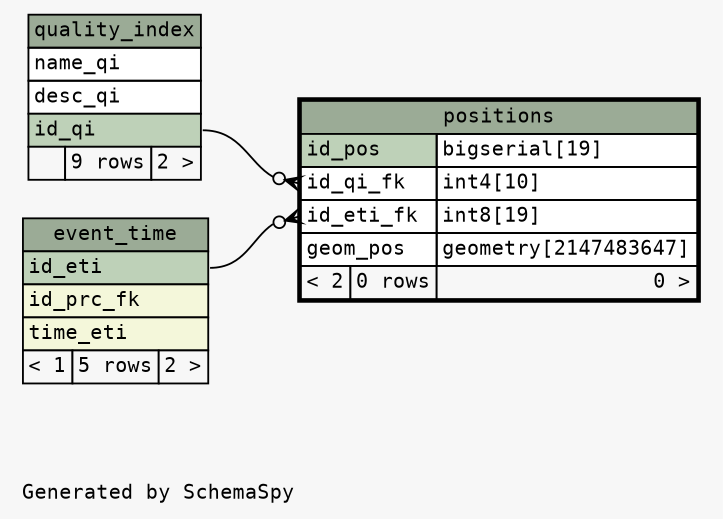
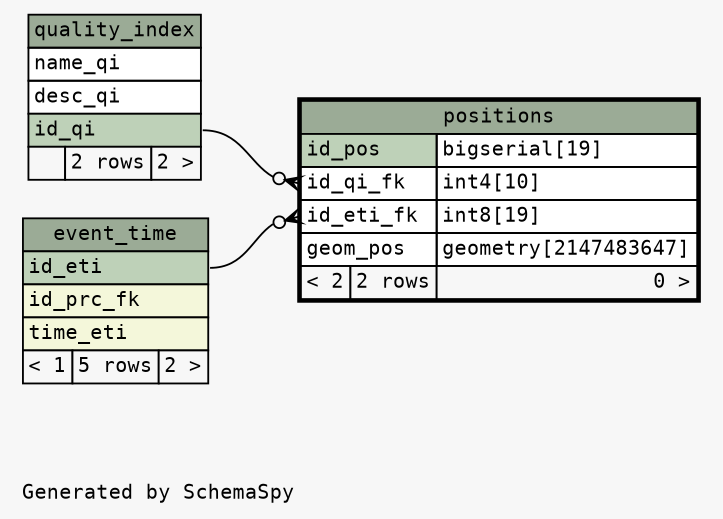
node "quality_index": text "9 rows" -> "2 rows"
node "positions": text "0 rows" -> "2 rows"
